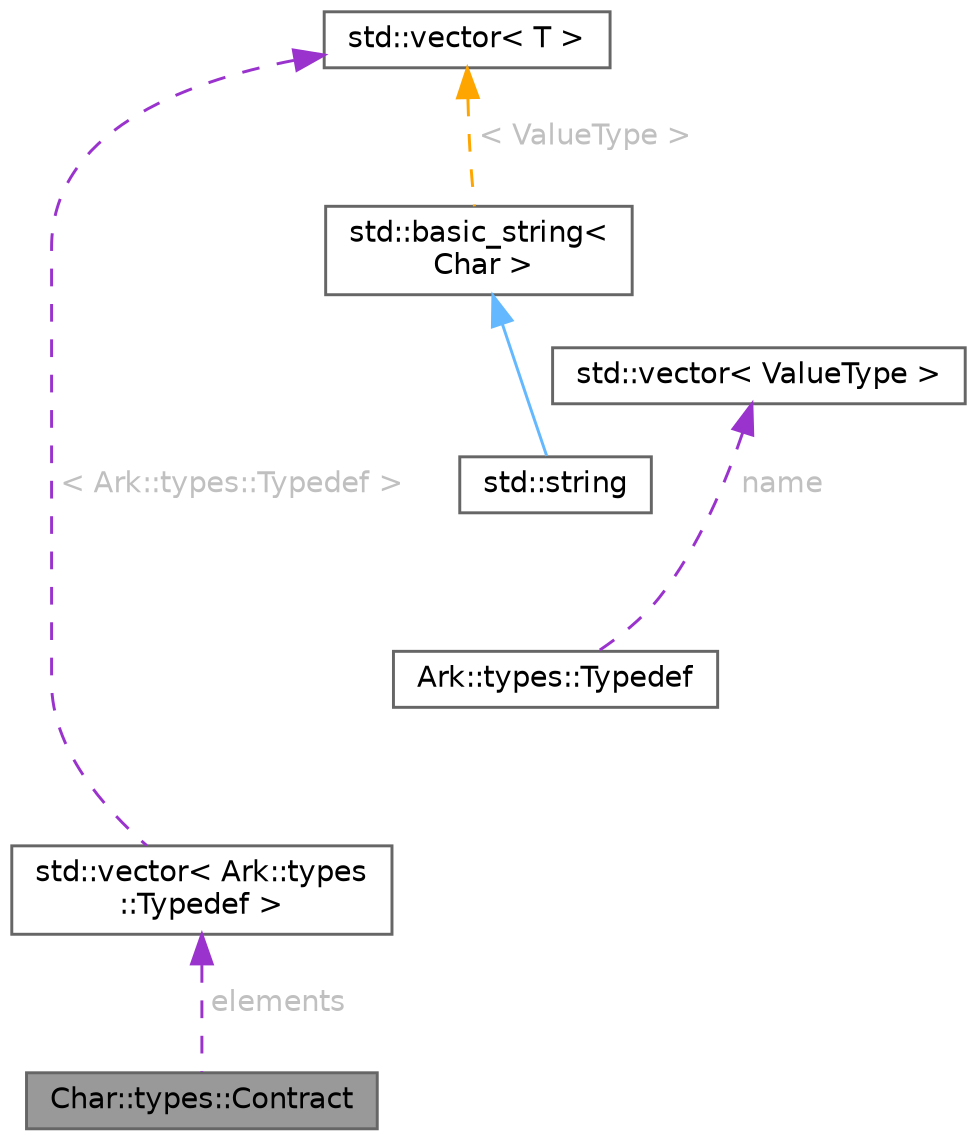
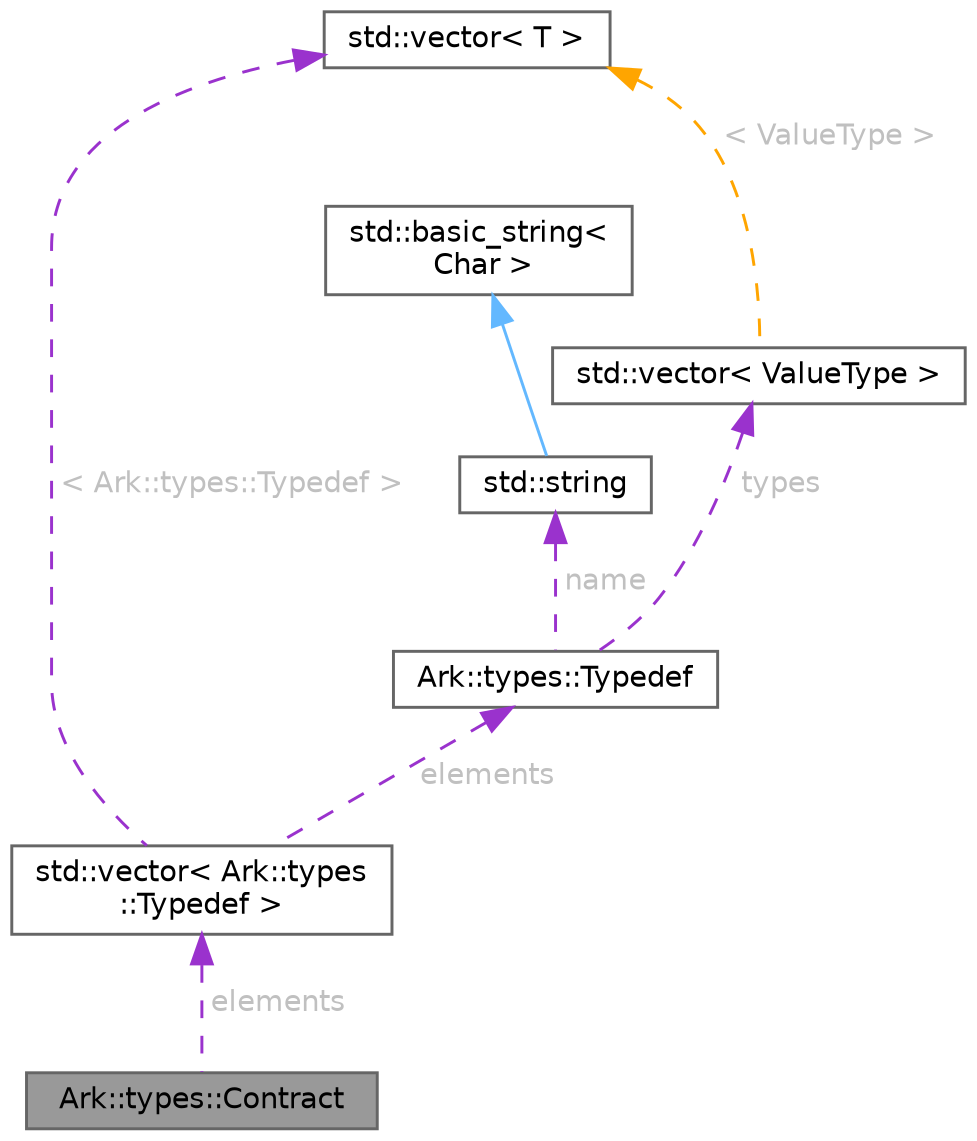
edge "std::basic_string< Char >" -> "std::vector< T >": now "std::vector< ValueType >" -> "std::vector< T >"
edge "Ark::types::Typedef" -> "std::vector< ValueType >": label " name" -> " types"
edge "Ark::types::Typedef" -> "std::string": added, label "name"
edge "std::vector< Ark::types ::Typedef >" -> "Ark::types::Typedef": added, label "elements"
node "Char::types::Contract": label "Char::types::Contract" -> "Ark::types::Contract"
